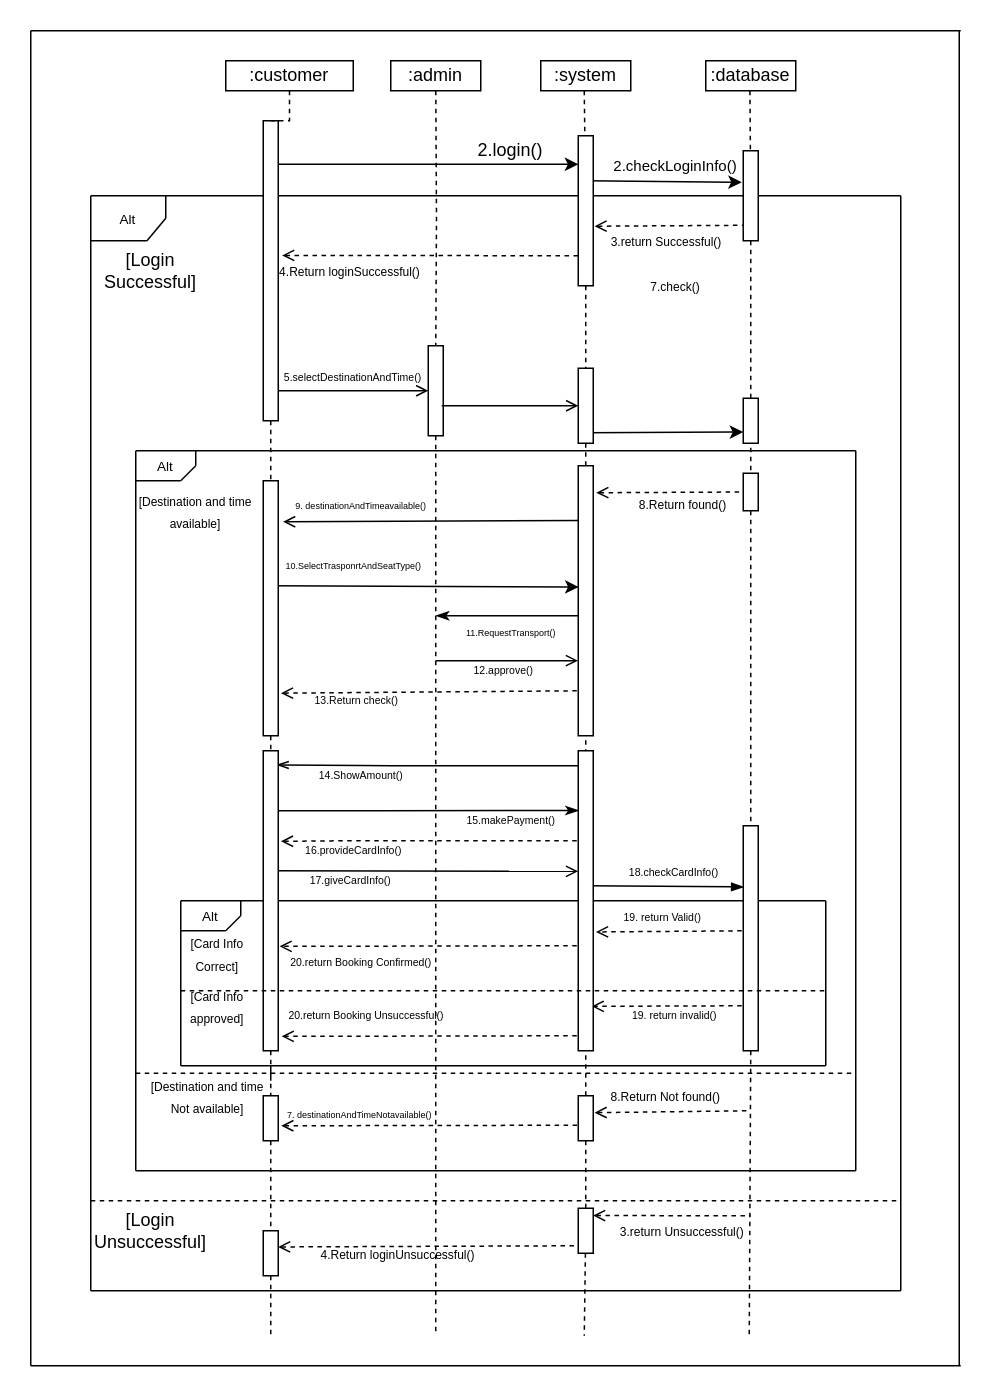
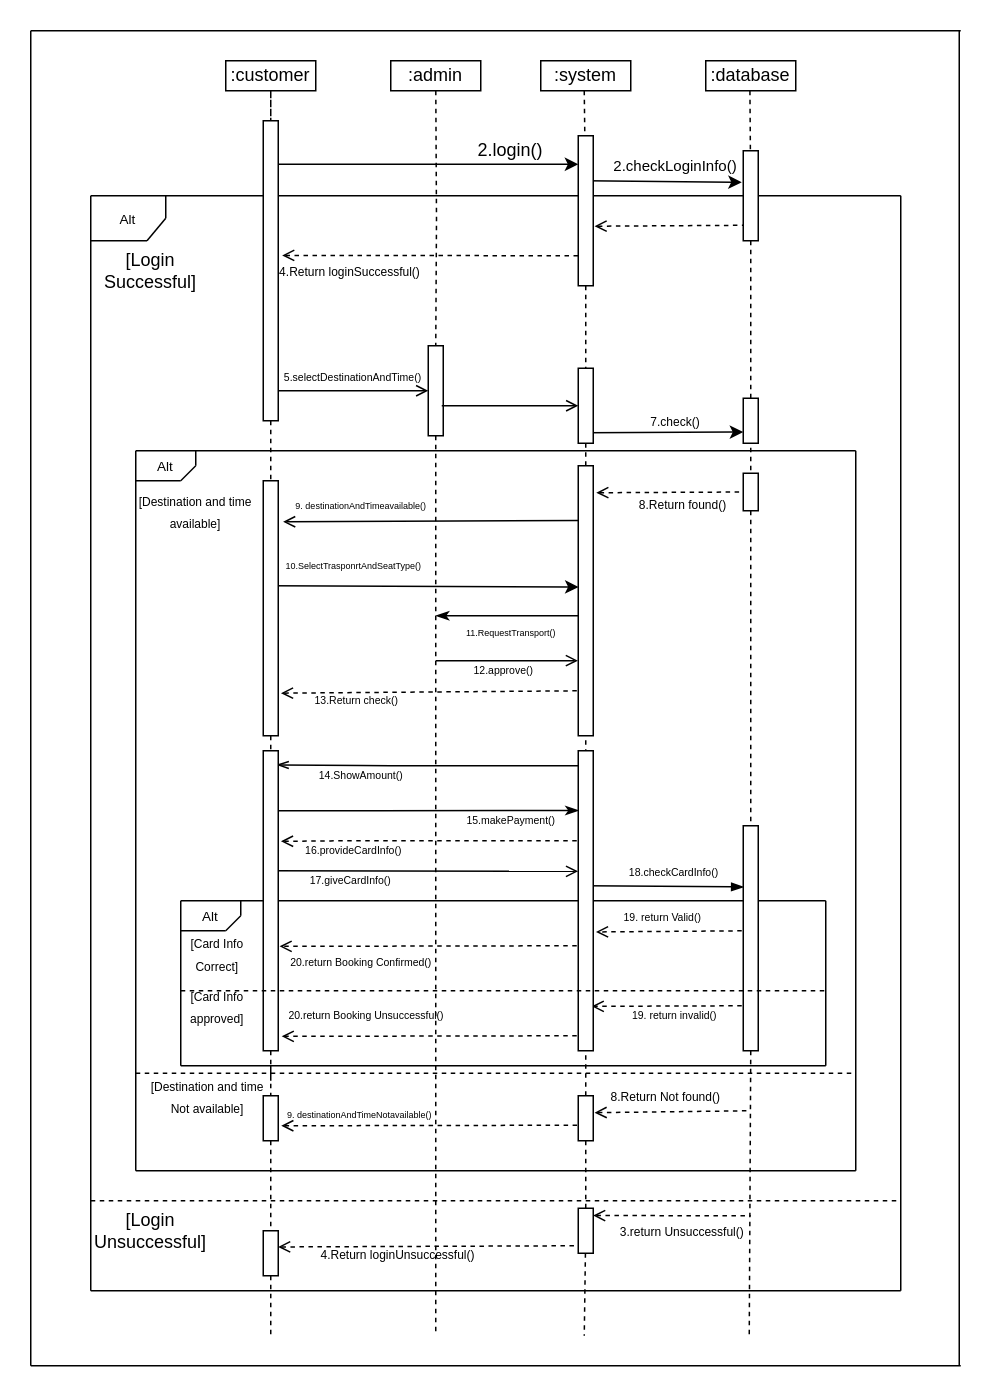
node ":customer": size 128x30 -> 90x30
node "3.return Successful()": removed
node "7.check()": moved (676, 286) -> (676, 421)
node "7. destinationAndTimeNotavailable()": label "7. destinationAndTimeNotavailable()" -> "9. destinationAndTimeNotavailable()"
